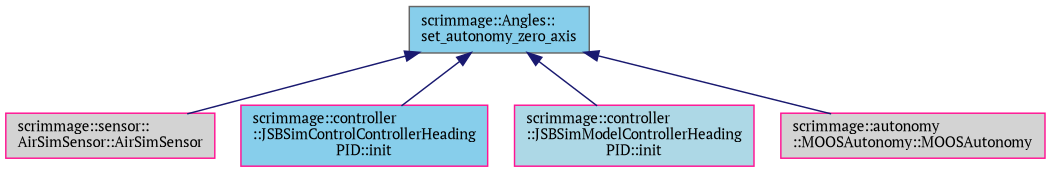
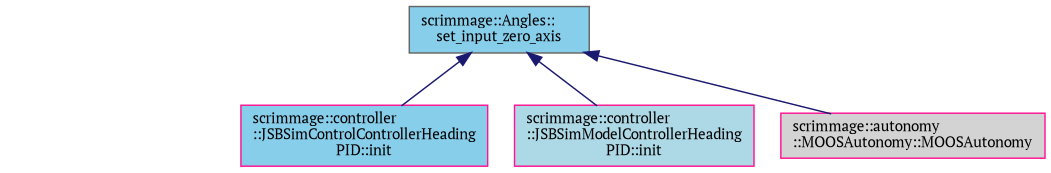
node "scrimmage::Angles:: set_autonomy_zero_axis": label "scrimmage::Angles:: set_autonomy_zero_axis" -> "scrimmage::Angles:: set_input_zero_axis"
node "scrimmage::sensor:: AirSimSensor::AirSimSensor": removed
